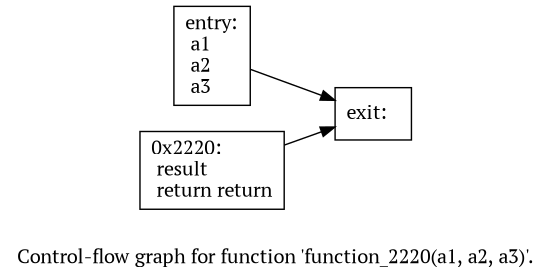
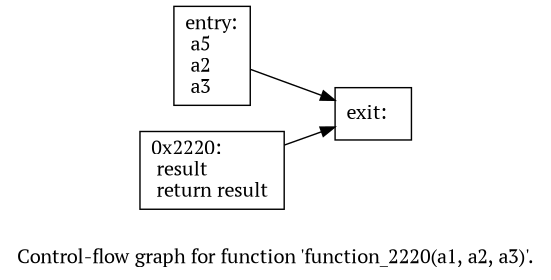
node "entry:": text "a1" -> "a5"
node "0x2220:": text "return return" -> "return result"
